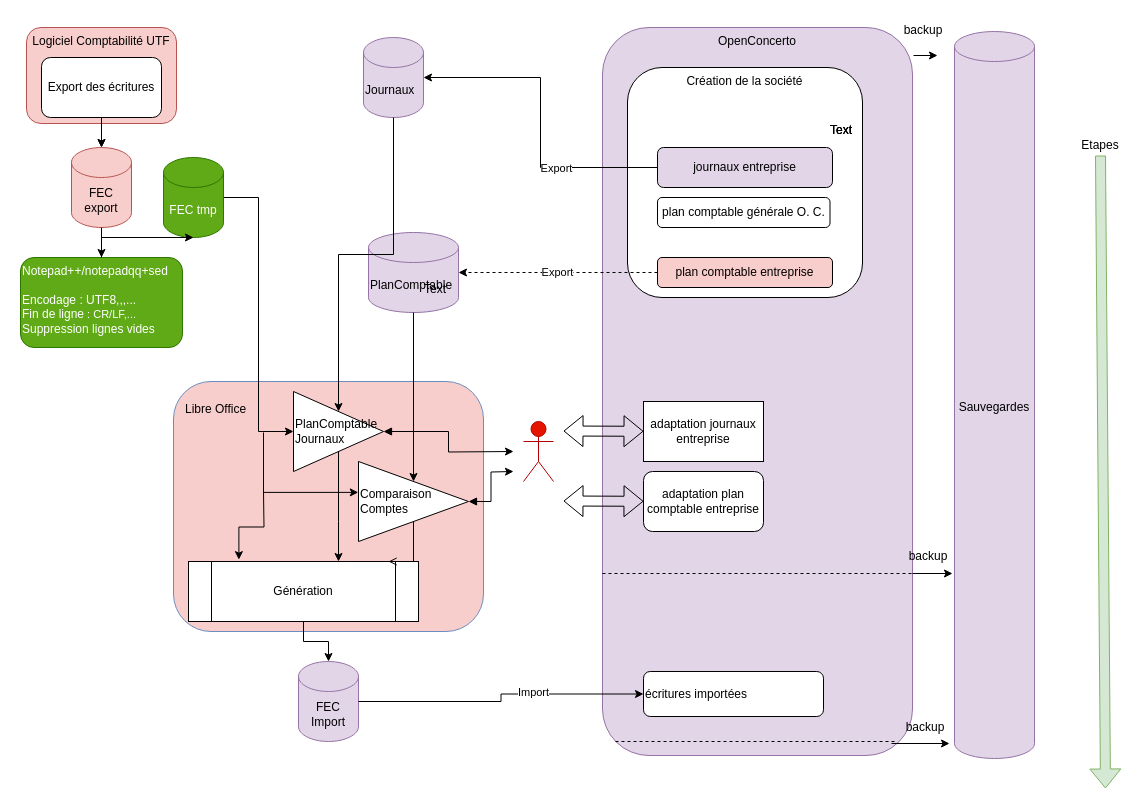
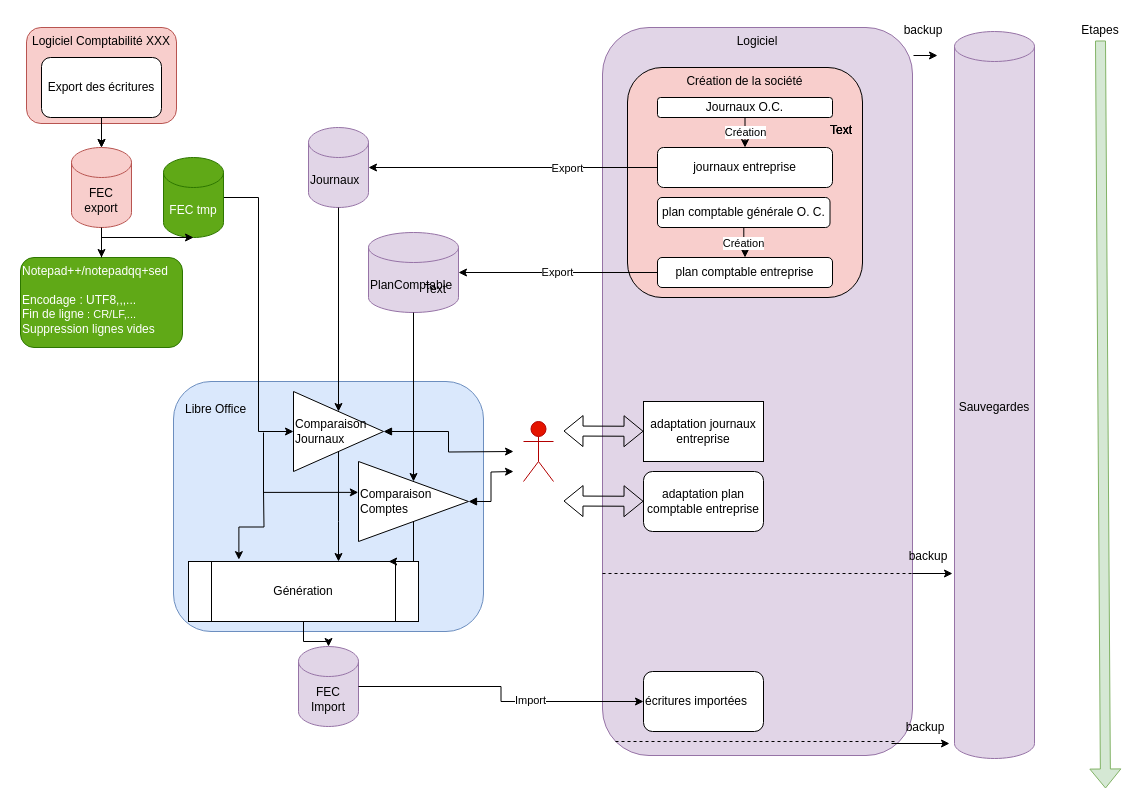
node "Logiciel Comptabilité UTF": label "Logiciel Comptabilité UTF" -> "Logiciel Comptabilité XXX"
node "OpenConcerto": label "OpenConcerto" -> "Logiciel"
node "Journaux": moved (394, 78) -> (339, 168)
node "Création de la société": fillcolor #ffffff -> #f8cecc
node "Journaux O.C.": added
edge "Journaux O.C." -> "journaux entreprise": added, label "Création"
node "Etapes": moved (1101, 146) -> (1101, 31)
node "journaux entreprise": fillcolor #e1d5e7 -> #ffffff
edge "plan comptable générale O. C." -> "plan comptable entreprise": added, label "Création"
edge "plan comptable entreprise" -> "PlanComptable": style dashed -> solid
node "plan comptable entreprise": fillcolor #f8cecc -> #ffffff
node "PlanComptable Journaux": label "PlanComptable Journaux" -> "Comparaison Journaux"
node "Libre Office": fillcolor #f8cecc -> #dae8fc
edge "Comparaison Comptes" -> "Génération": arrowhead open -> classic
node "écritures importées": size 180x45 -> 120x60
node "FEC Import": moved (329, 702) -> (329, 687)
